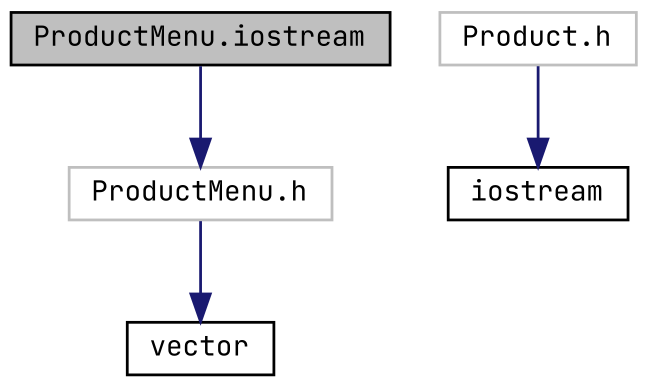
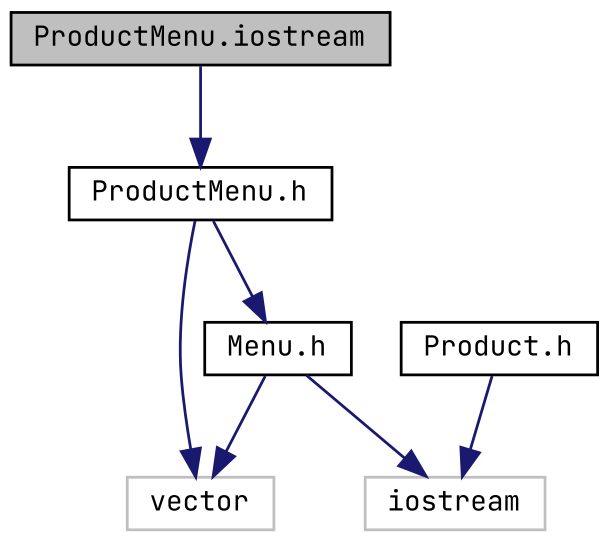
node "Product.h": color grey75 -> black
node "ProductMenu.h": color grey75 -> black
node "iostream": color black -> grey75
node "vector": color black -> grey75
node "Menu.h": added
